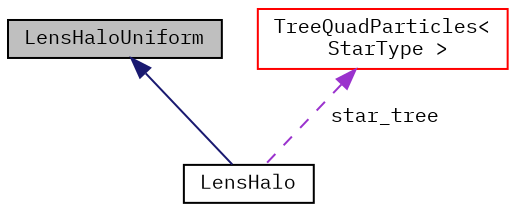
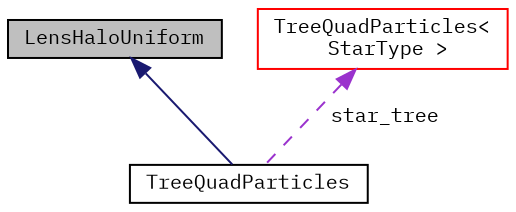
node "LensHalo": label "LensHalo" -> "TreeQuadParticles"
